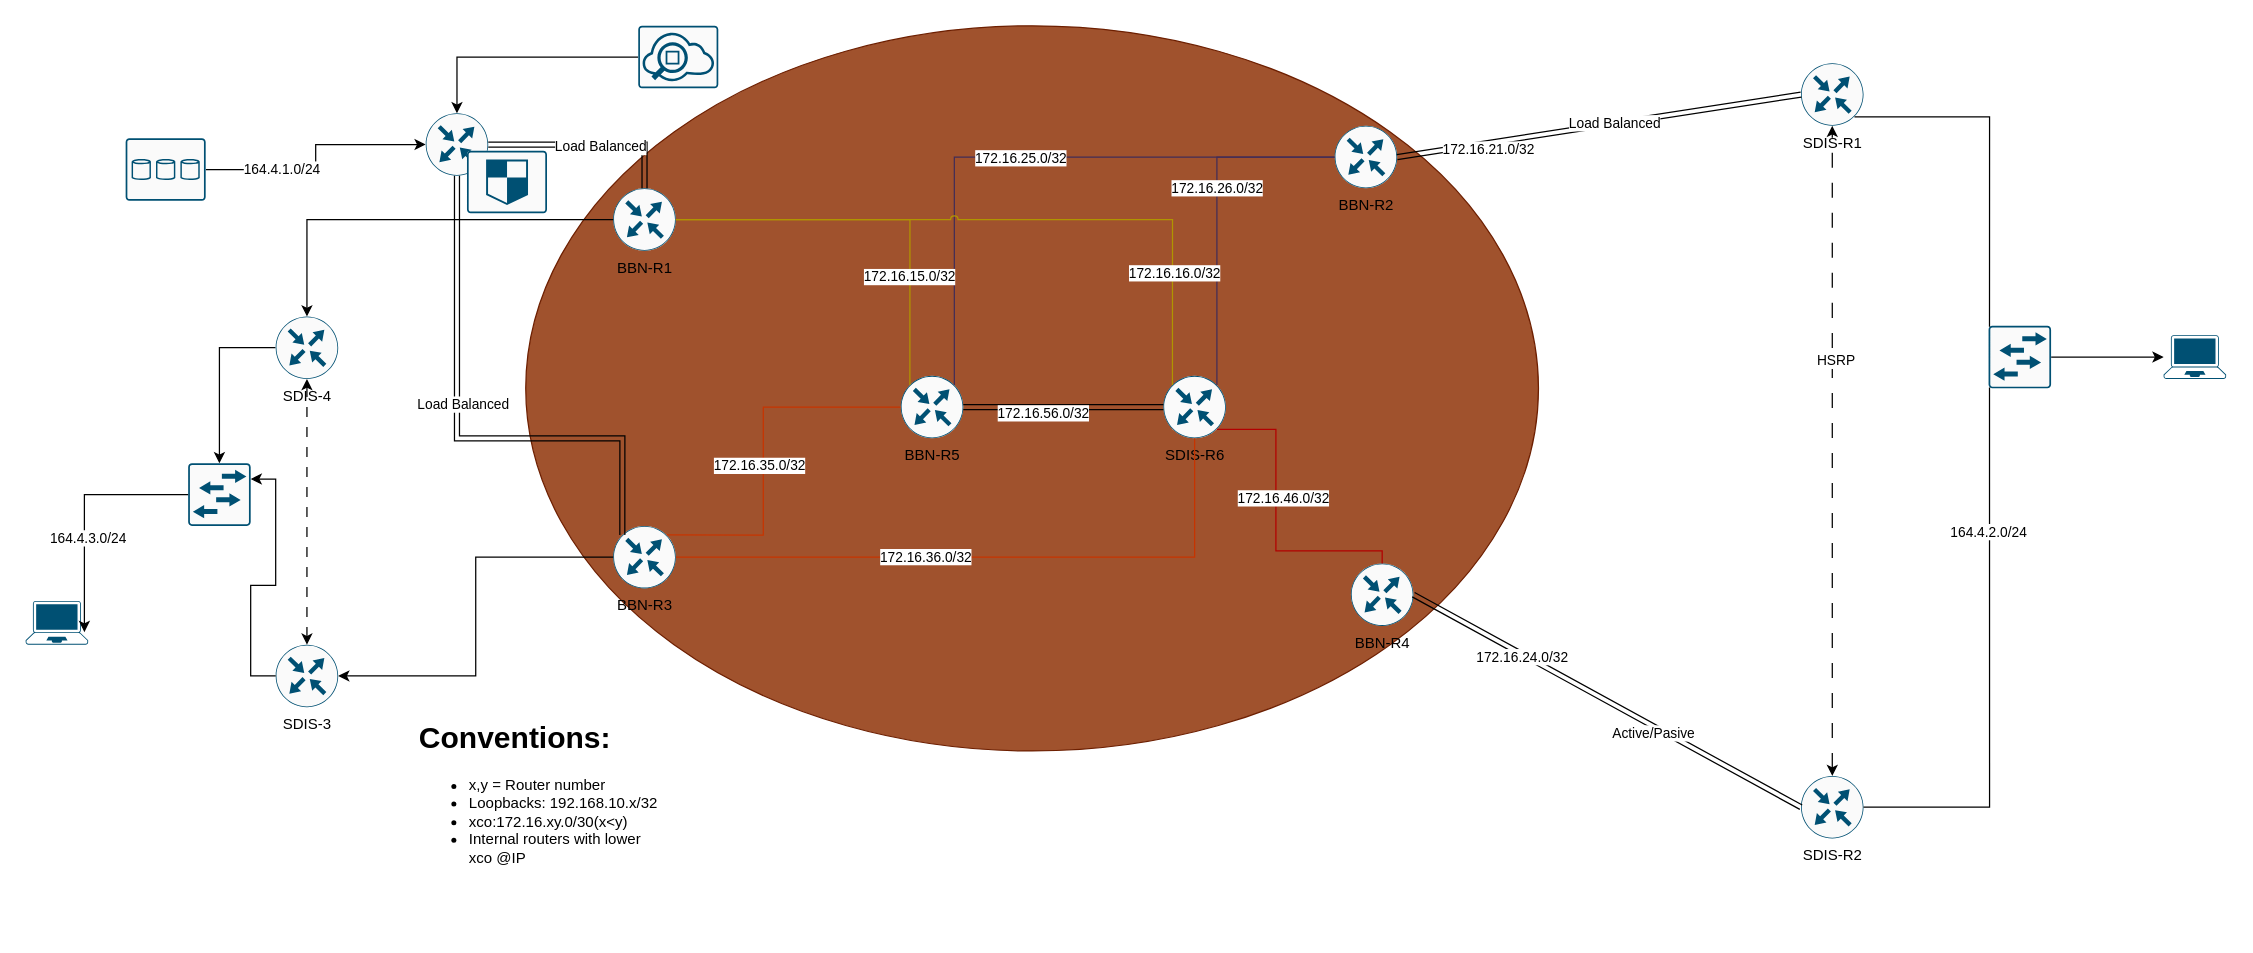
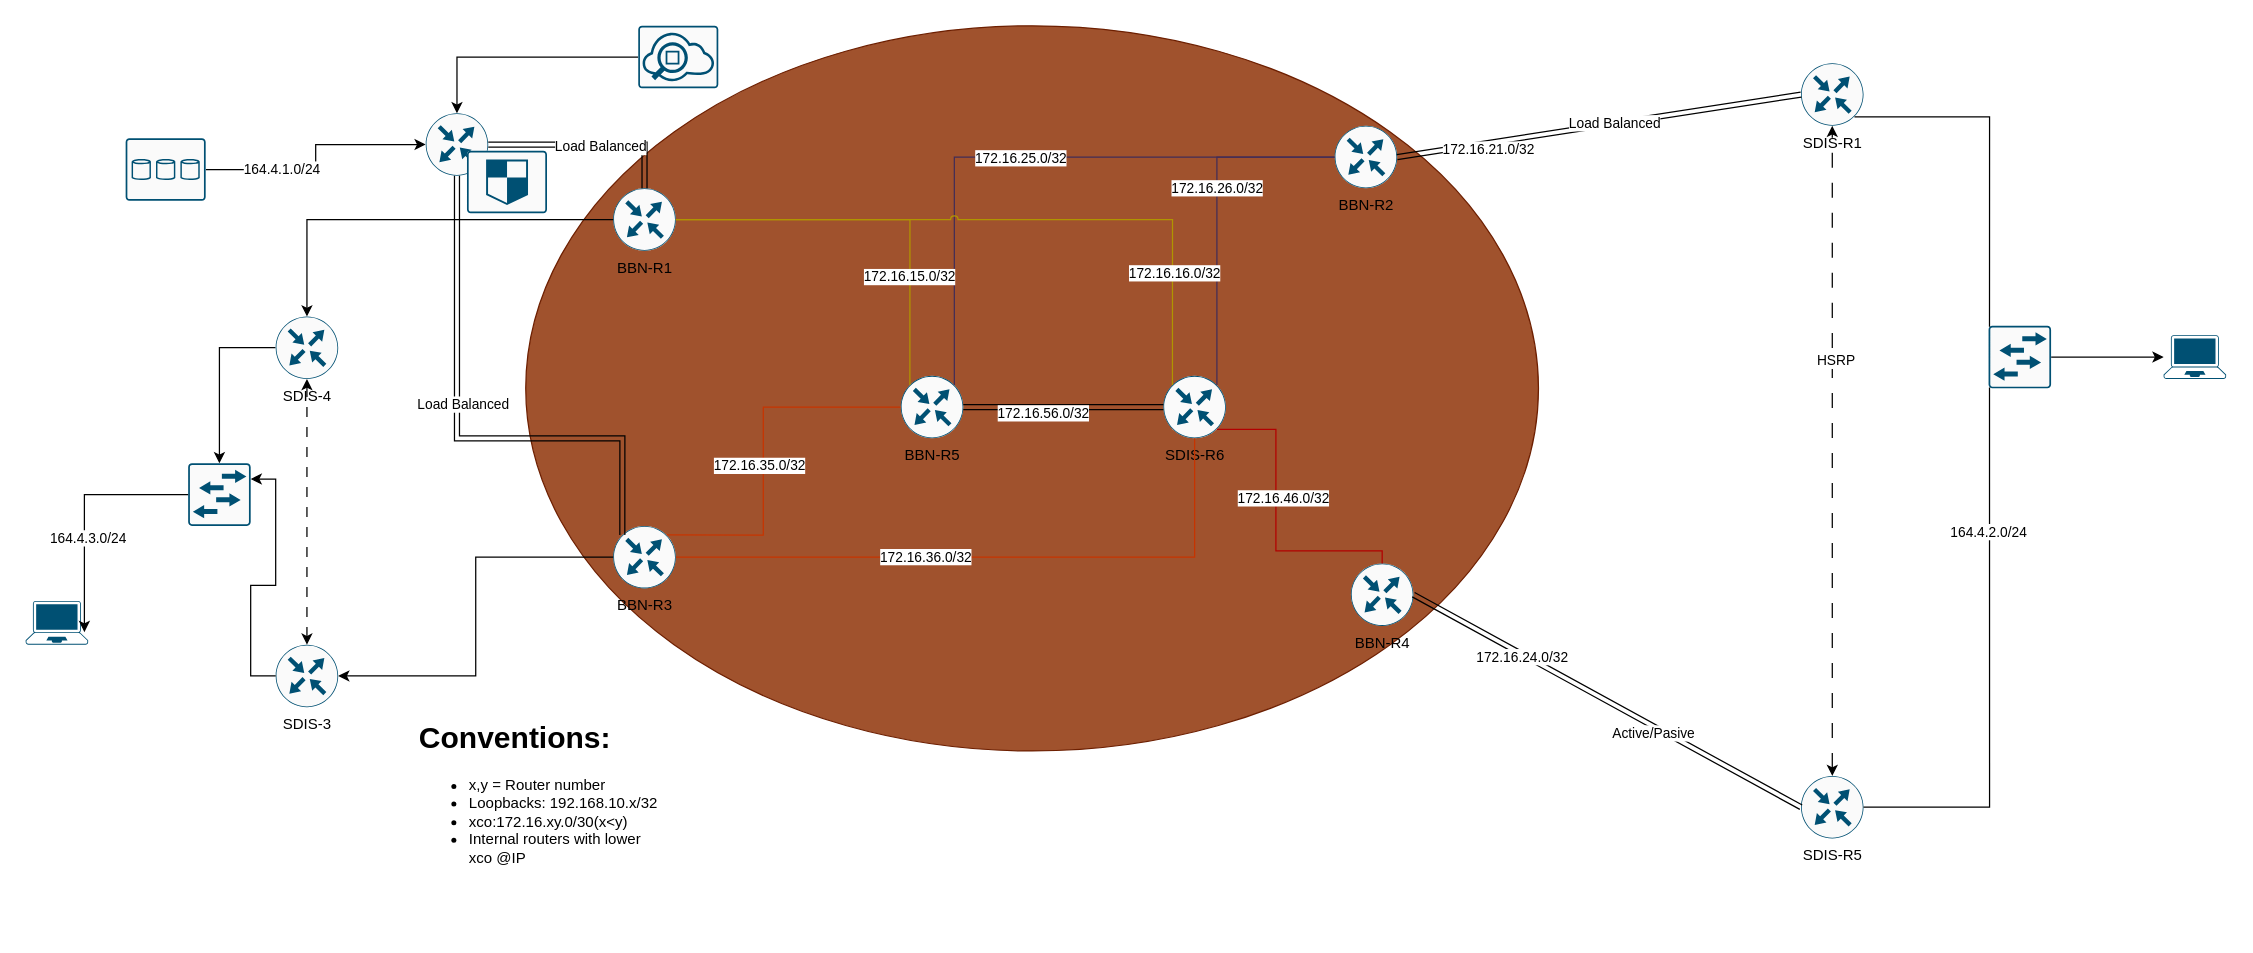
node "SDIS-R2": label "SDIS-R2" -> "SDIS-R5"
